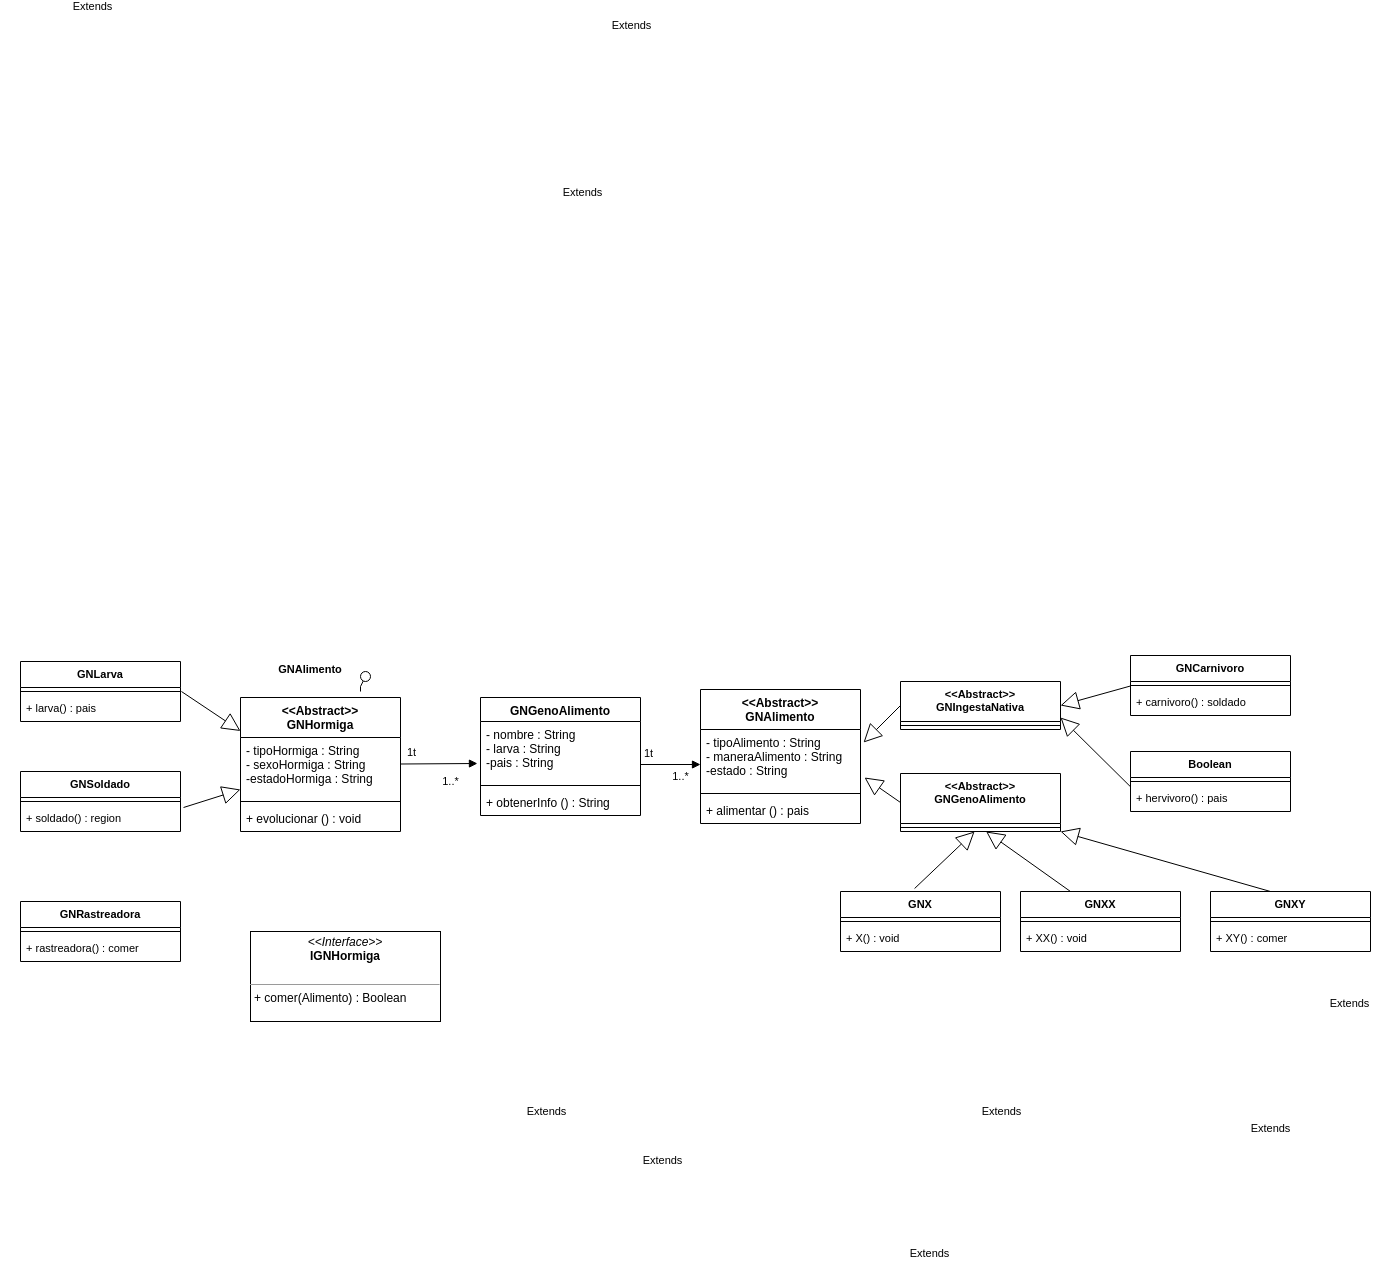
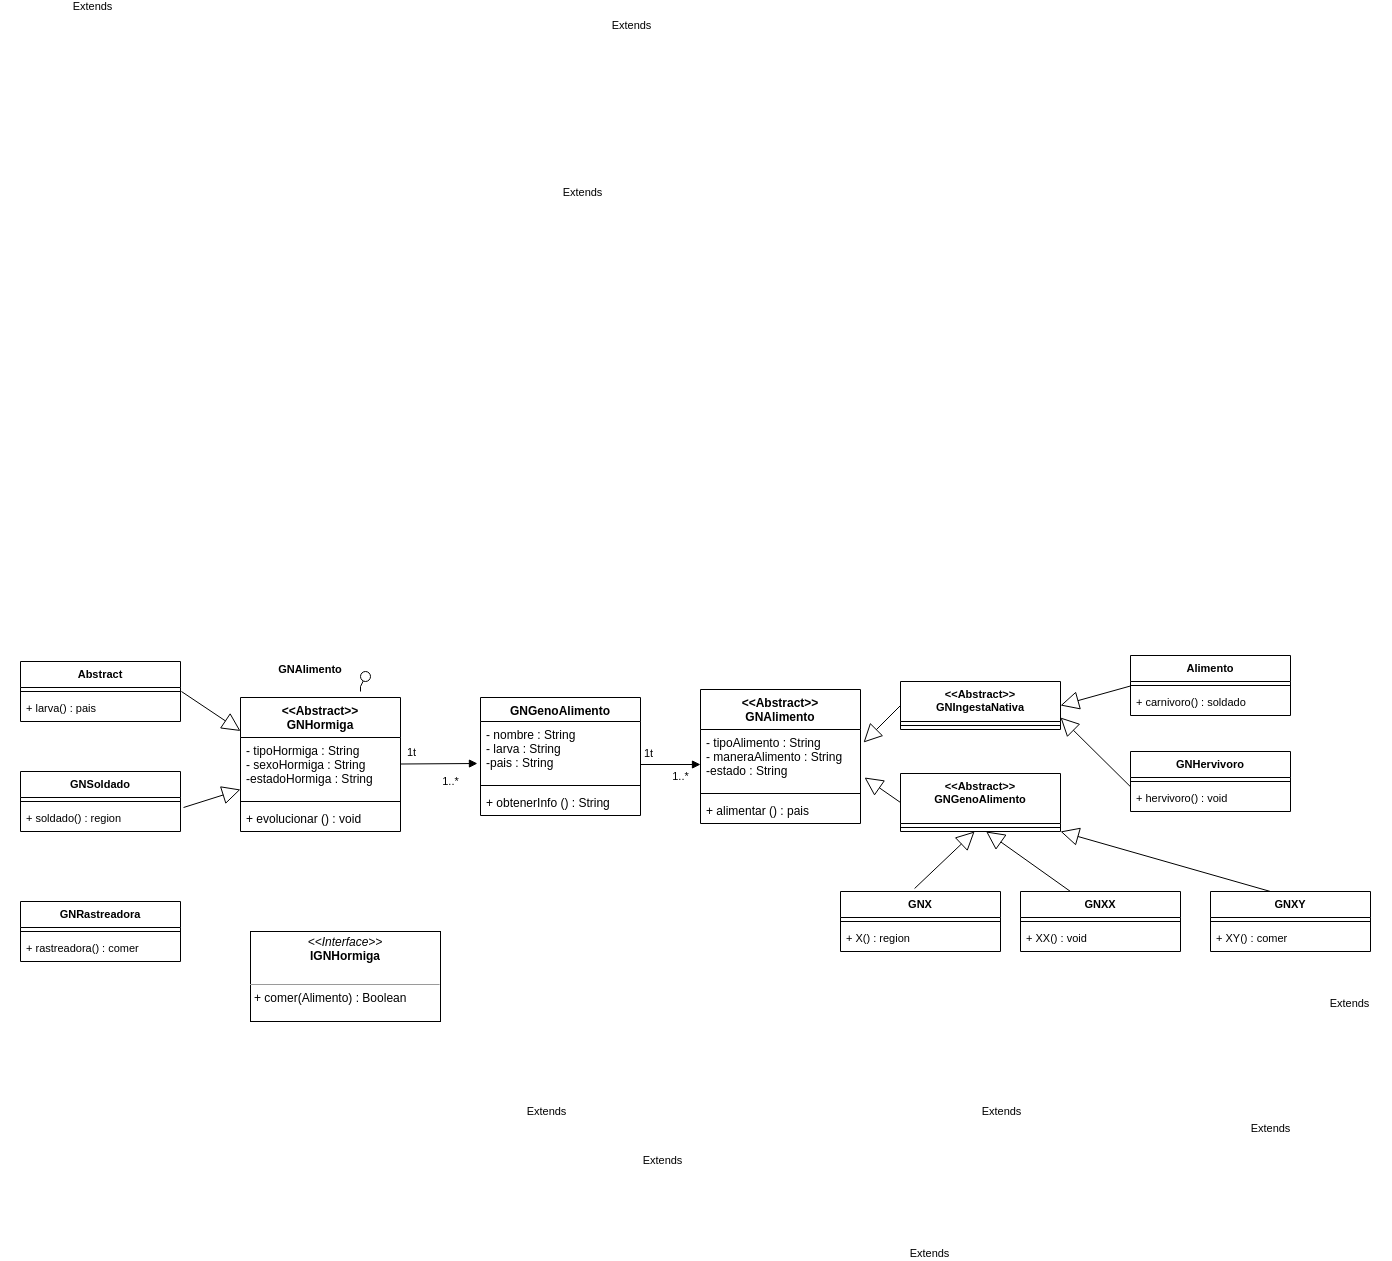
node "GNCarnivoro": label "GNCarnivoro" -> "Alimento"
node "GNLarva": label "GNLarva" -> "Abstract"
node "Boolean": label "Boolean" -> "GNHervivoro"
node "+ hervivoro() : pais": label "+ hervivoro() : pais" -> "+ hervivoro() : void"
node "+ X() : void": label "+ X() : void" -> "+ X() : region"
